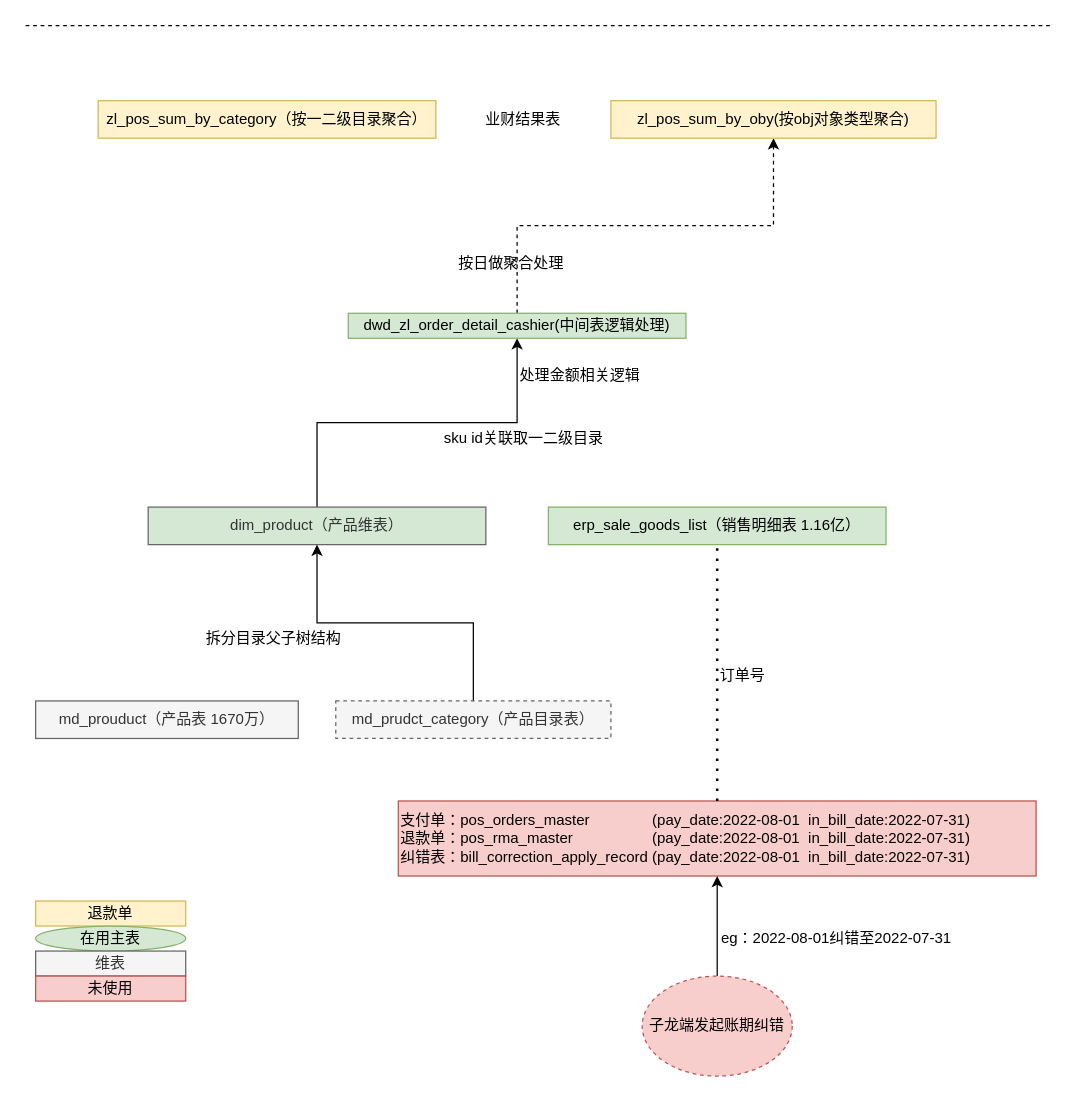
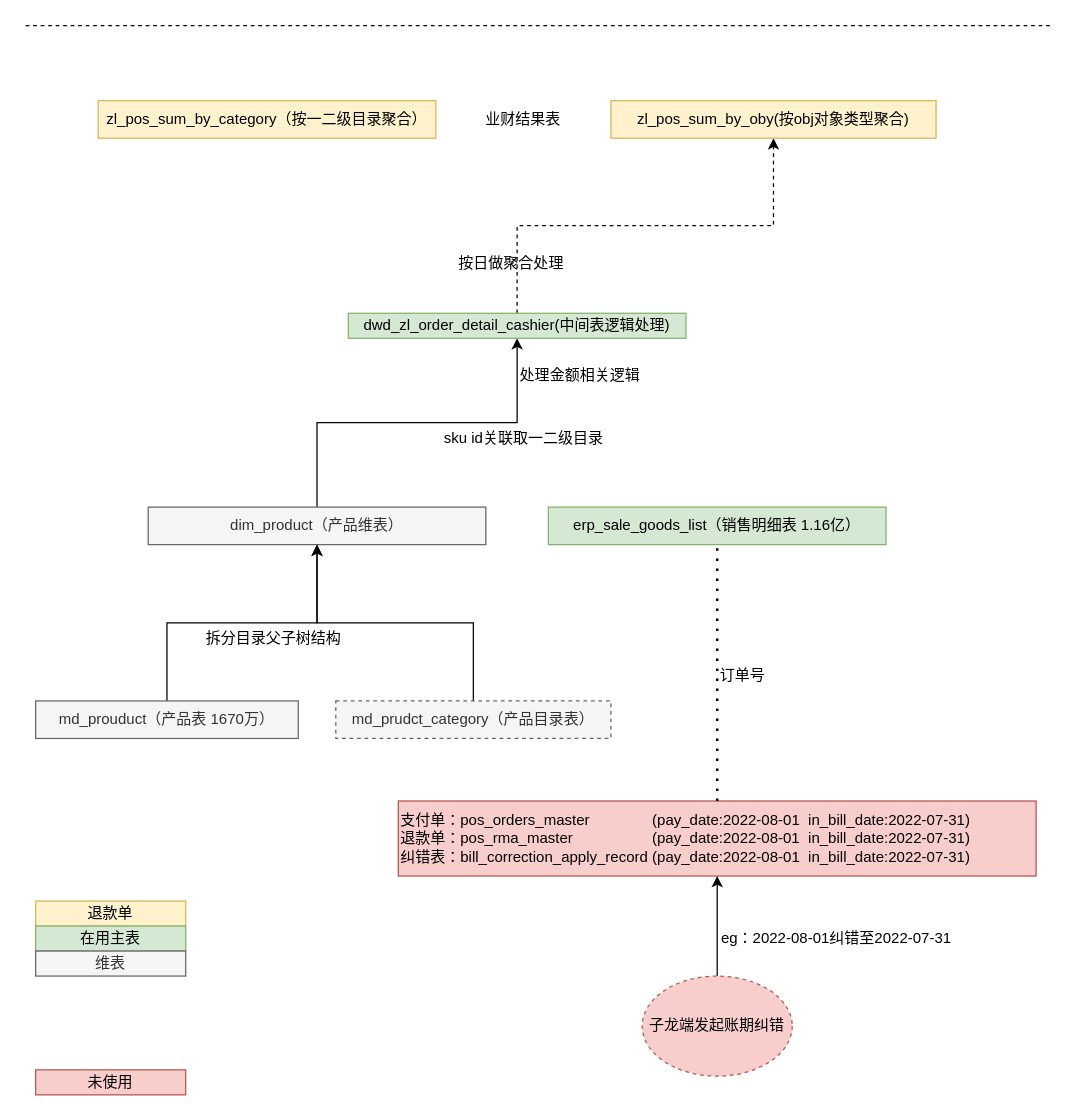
node "dim_product（产品维表）": fillcolor #d5e8d4 -> #f5f5f5
edge "md_prouduct（产品表 1670万）" -> "dim_product（产品维表）": added
node "在用主表": shape ellipse -> rectangle
node "未使用": moved (111, 988) -> (111, 1082)
